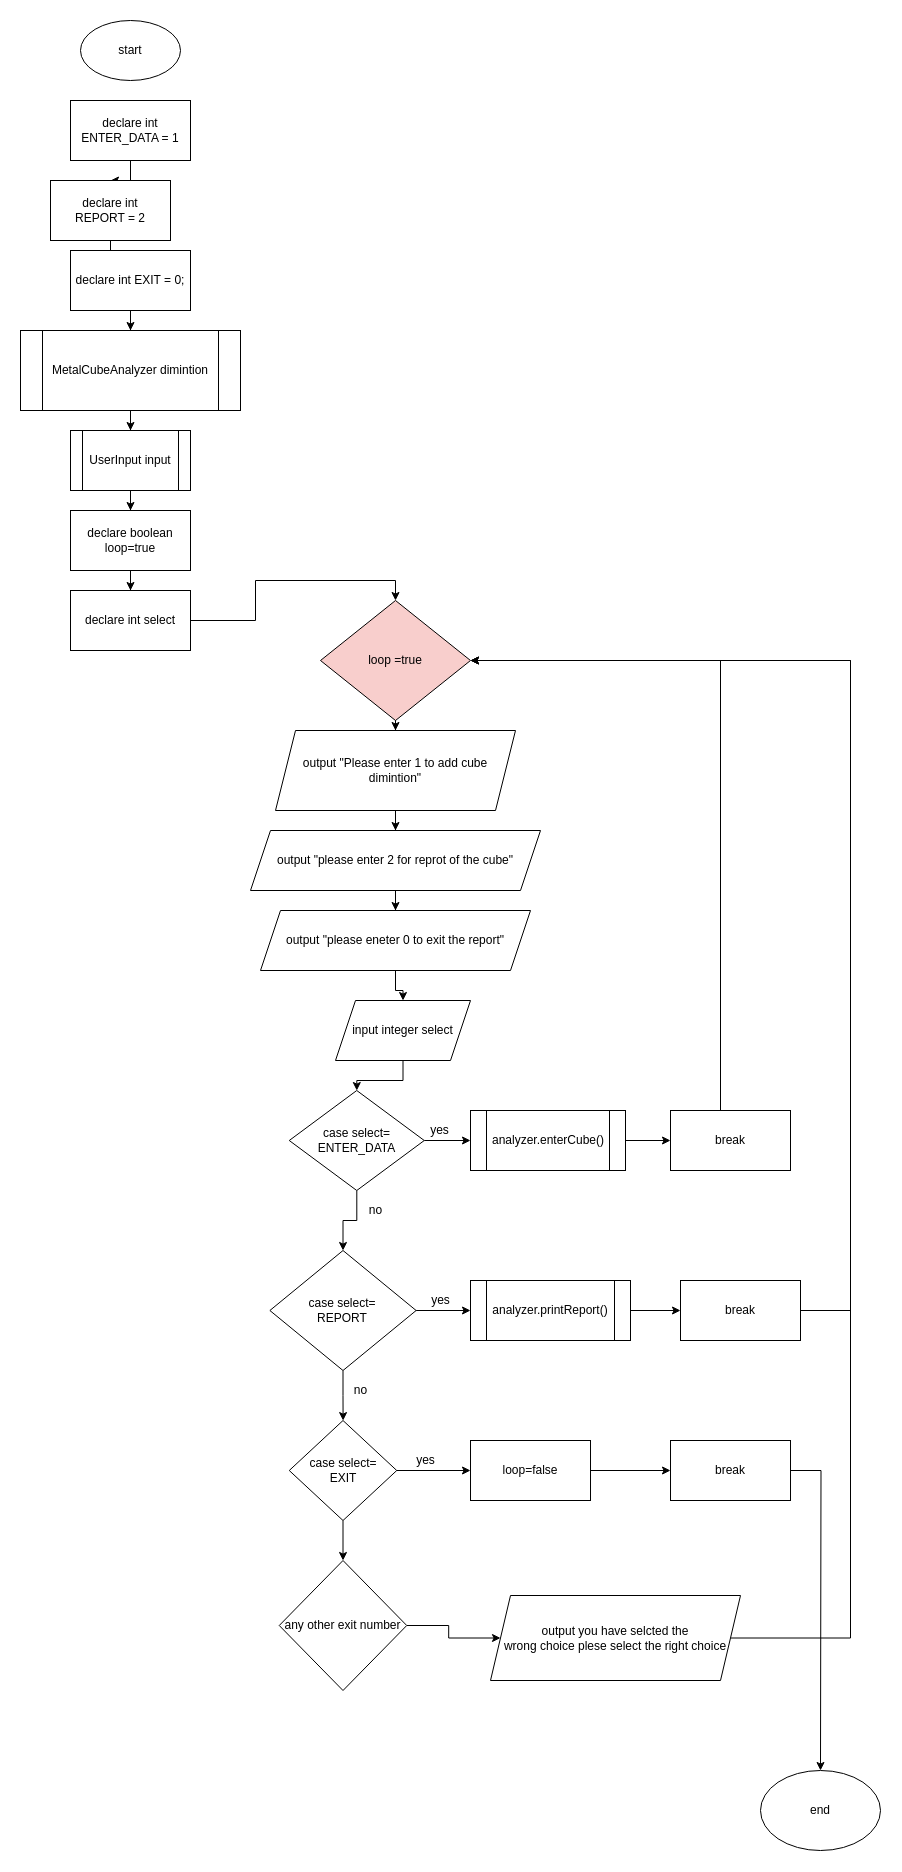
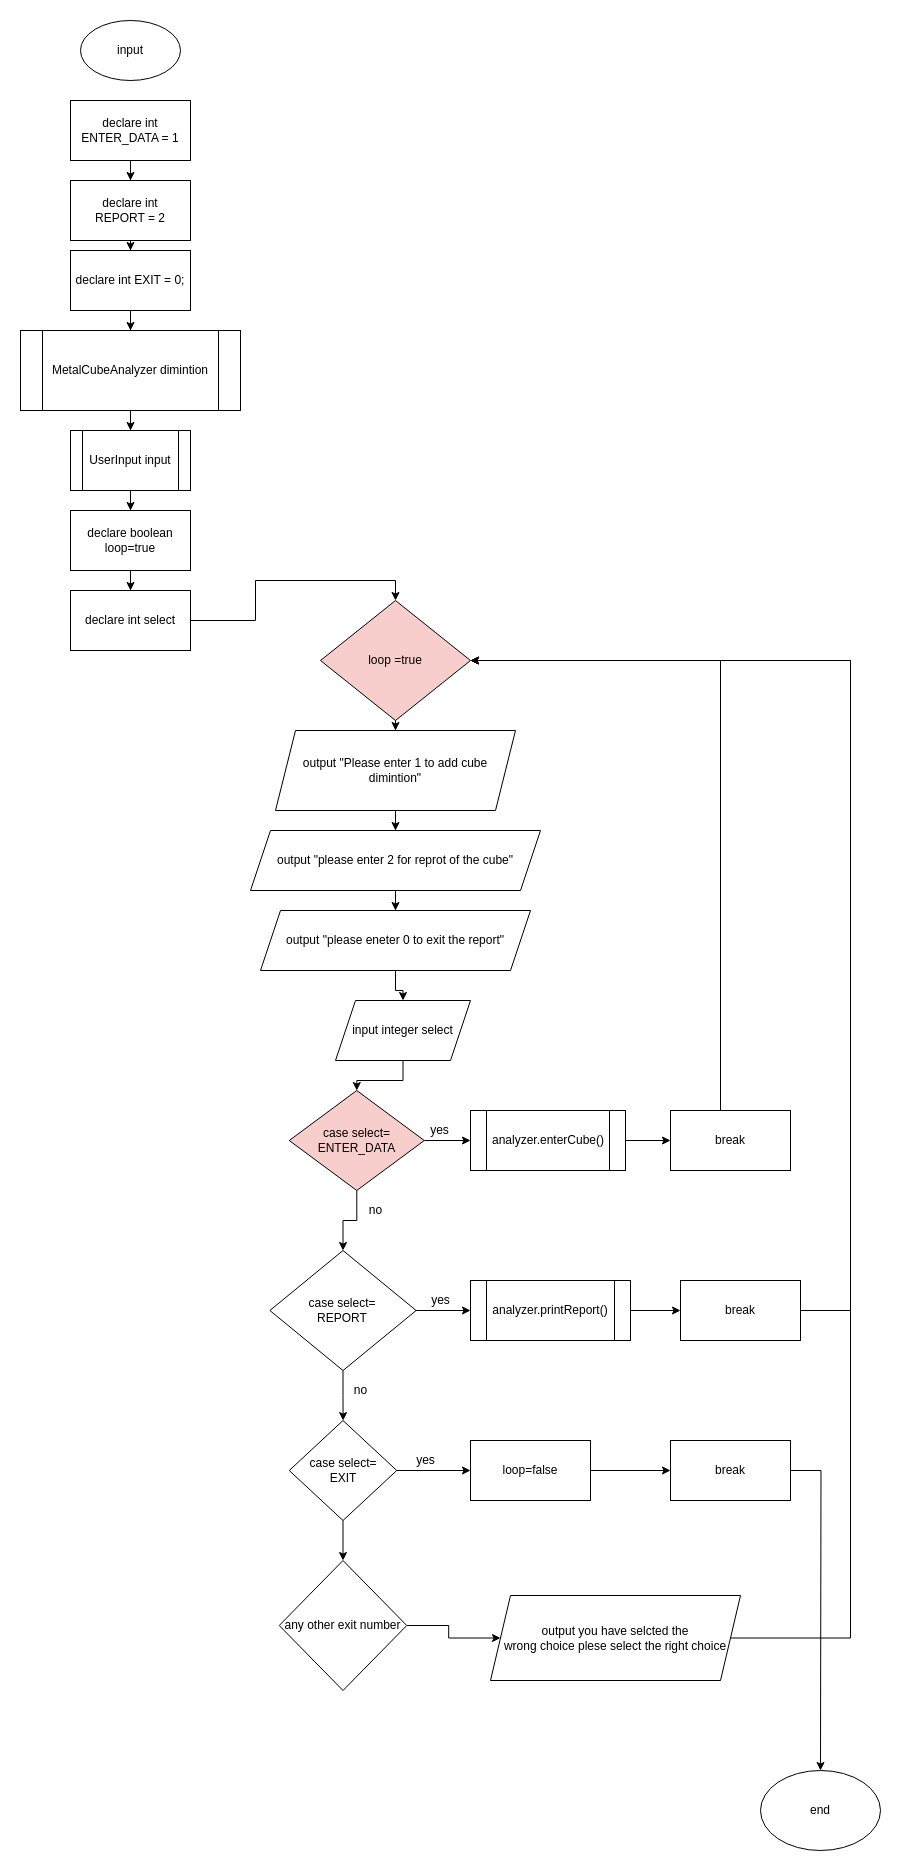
node "start": label "start" -> "input"
node "declare int REPORT = 2": moved (111, 211) -> (131, 211)
node "case select= ENTER_DATA": fillcolor #ffffff -> #f8cecc
